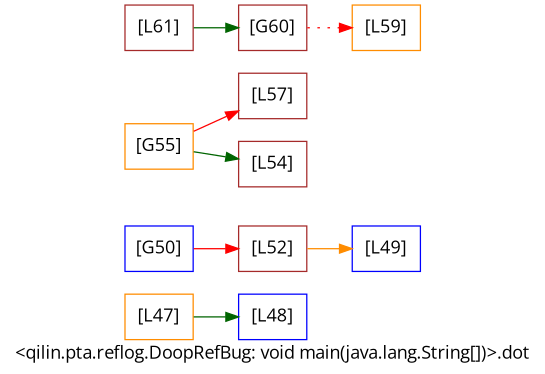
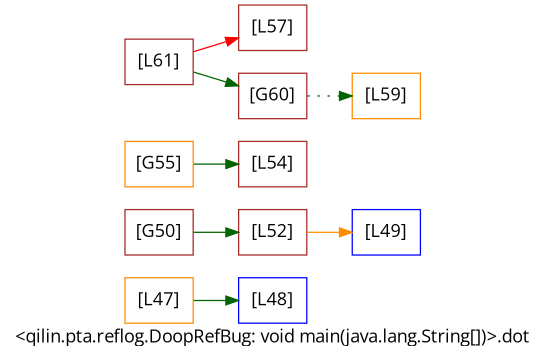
edge "[G60]" -> "[L59]": color red -> darkgreen
edge "[G55]" -> "[L57]": now "[L61]" -> "[L57]"
node "[G50]": color blue -> brown
edge "[G50]" -> "[L52]": color red -> darkgreen
